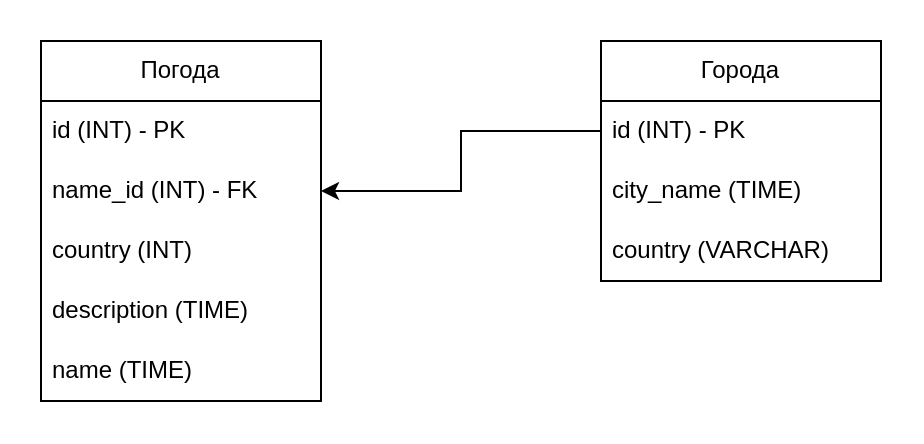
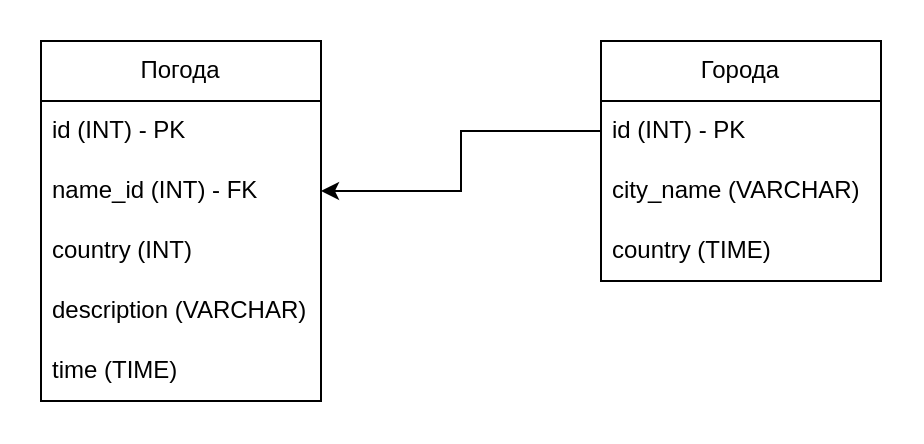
node "city_name (TIME)": label "city_name (TIME)" -> "city_name (VARCHAR)"
node "country (VARCHAR)": label "country (VARCHAR)" -> "country (TIME)"
node "description (TIME)": label "description (TIME)" -> "description (VARCHAR)"
node "name (TIME)": label "name (TIME)" -> "time (TIME)"
